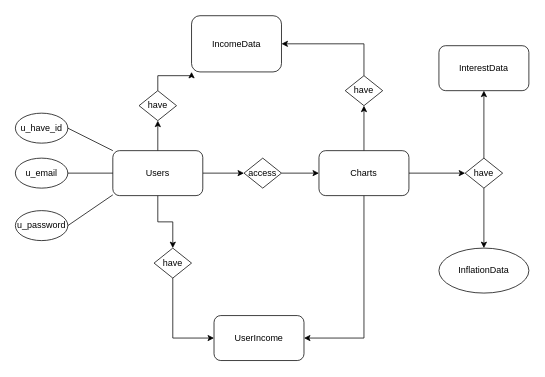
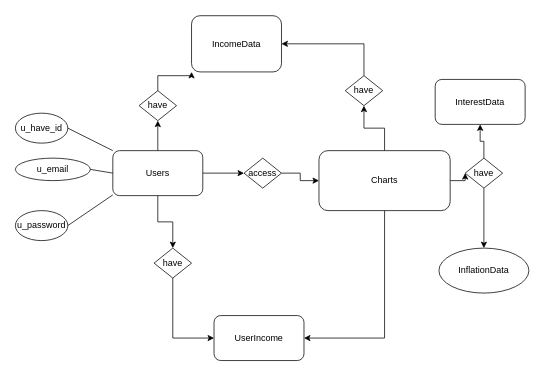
node "InterestData": moved (484, 68) -> (480, 102)
node "u_email": size 53x30 -> 75x23
node "Charts": size 90x45 -> 131x60
